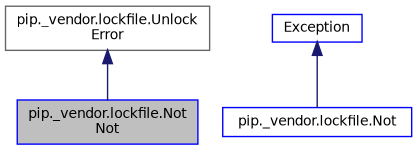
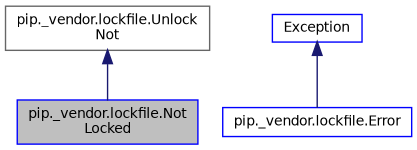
node "pip._vendor.lockfile.Unlock Error": label "pip._vendor.lockfile.Unlock Error" -> "pip._vendor.lockfile.Unlock Not"
node "pip._vendor.lockfile.Not Not": label "pip._vendor.lockfile.Not Not" -> "pip._vendor.lockfile.Not Locked"
node "pip._vendor.lockfile.Not": label "pip._vendor.lockfile.Not" -> "pip._vendor.lockfile.Error"
